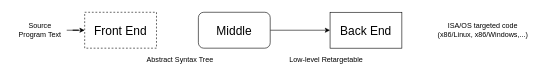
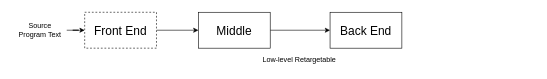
edge "Front End" -> "Middle": added
node "Middle": shape rounded rectangle -> rectangle
node "ISA/OS targeted code (x86/Linux, x86/Windows,...)": removed
node "Abstract Syntax Tree": removed
node "Low-level Retargetable": moved (327, 60) -> (300, 60)
